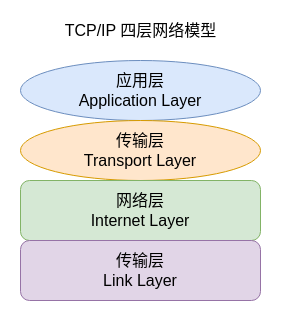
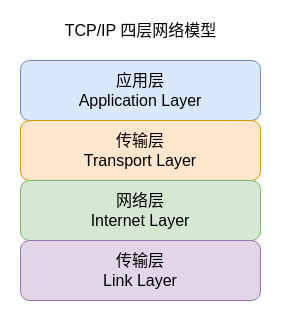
node "应用层 Application Layer": shape ellipse -> rounded rectangle
node "传输层 Transport Layer": shape ellipse -> rounded rectangle
